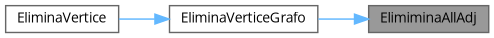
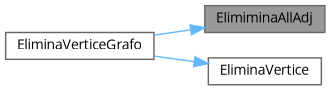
edge "EliminaVertice" -> "EliminaVerticeGrafo": reversed
